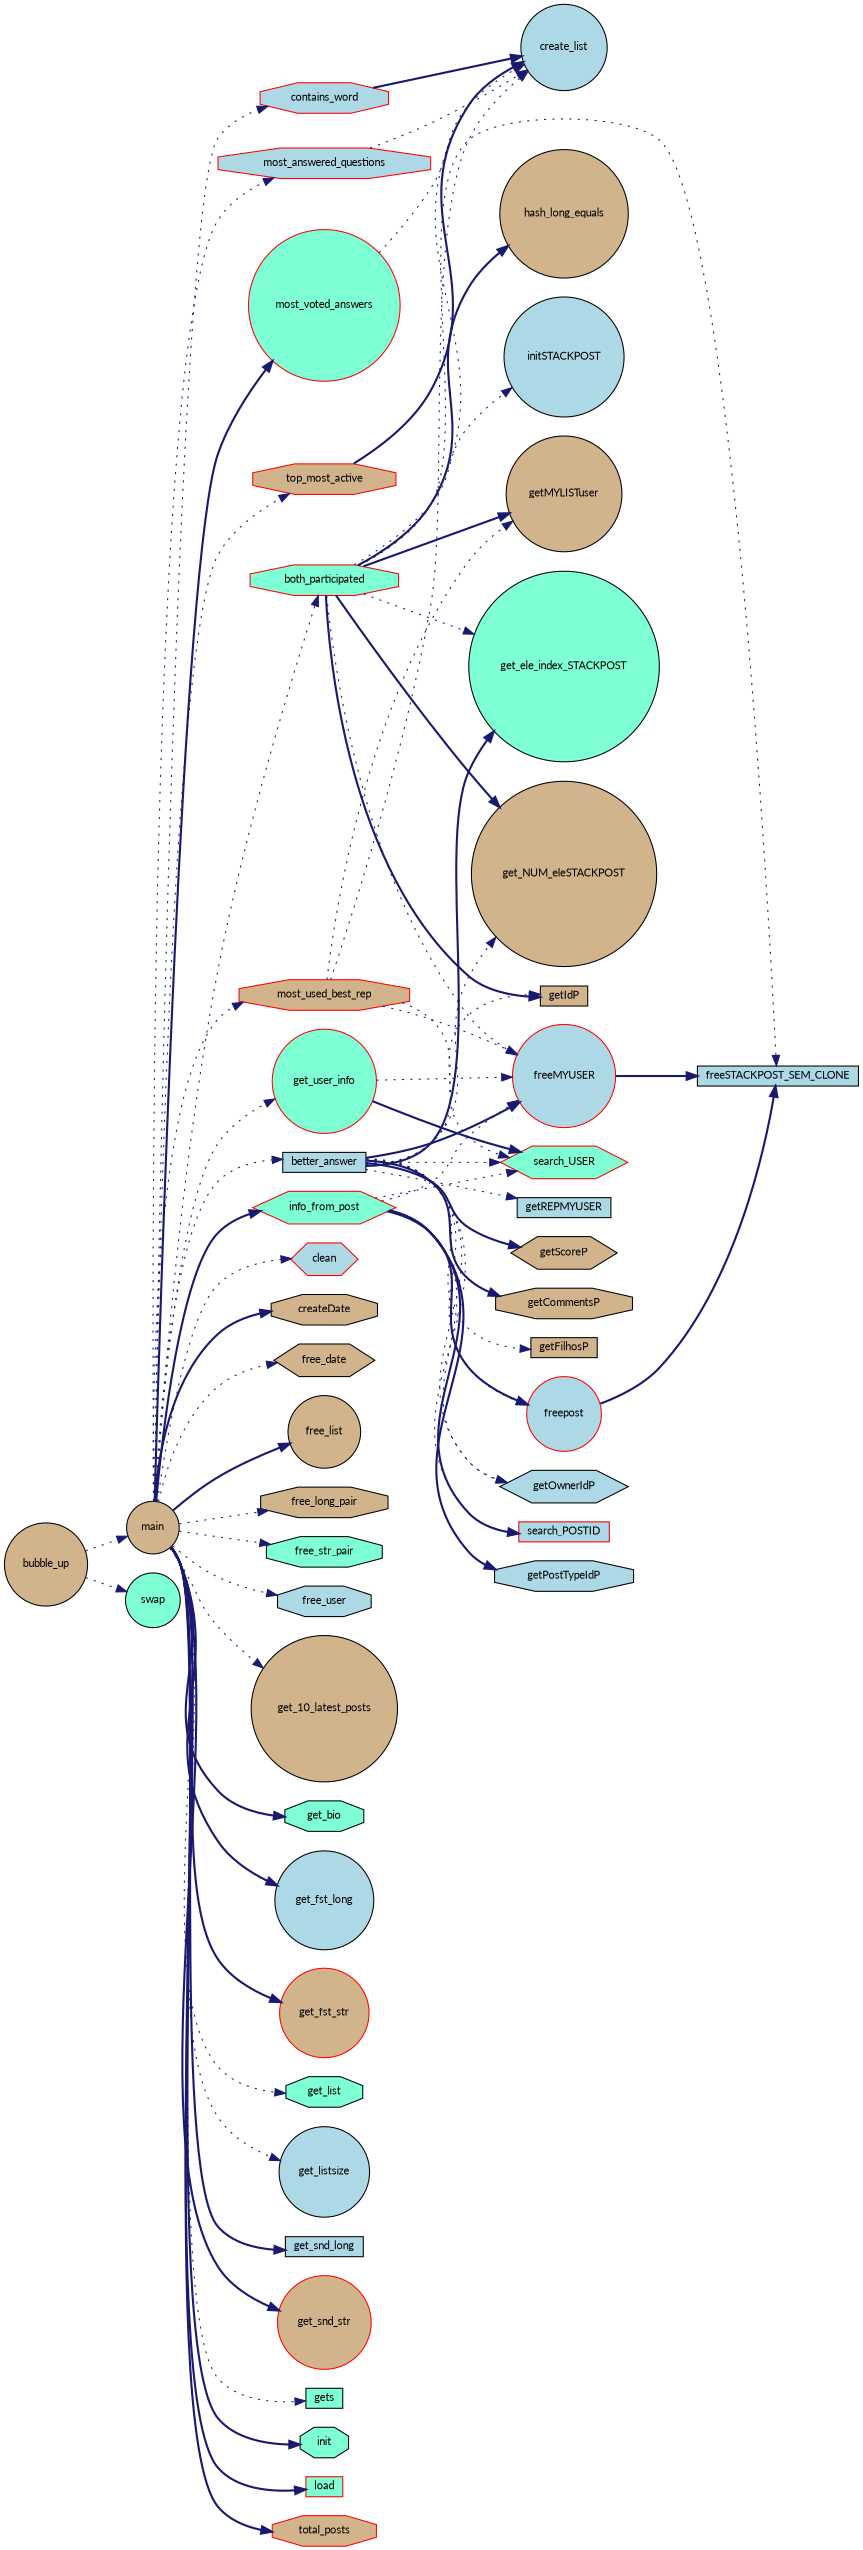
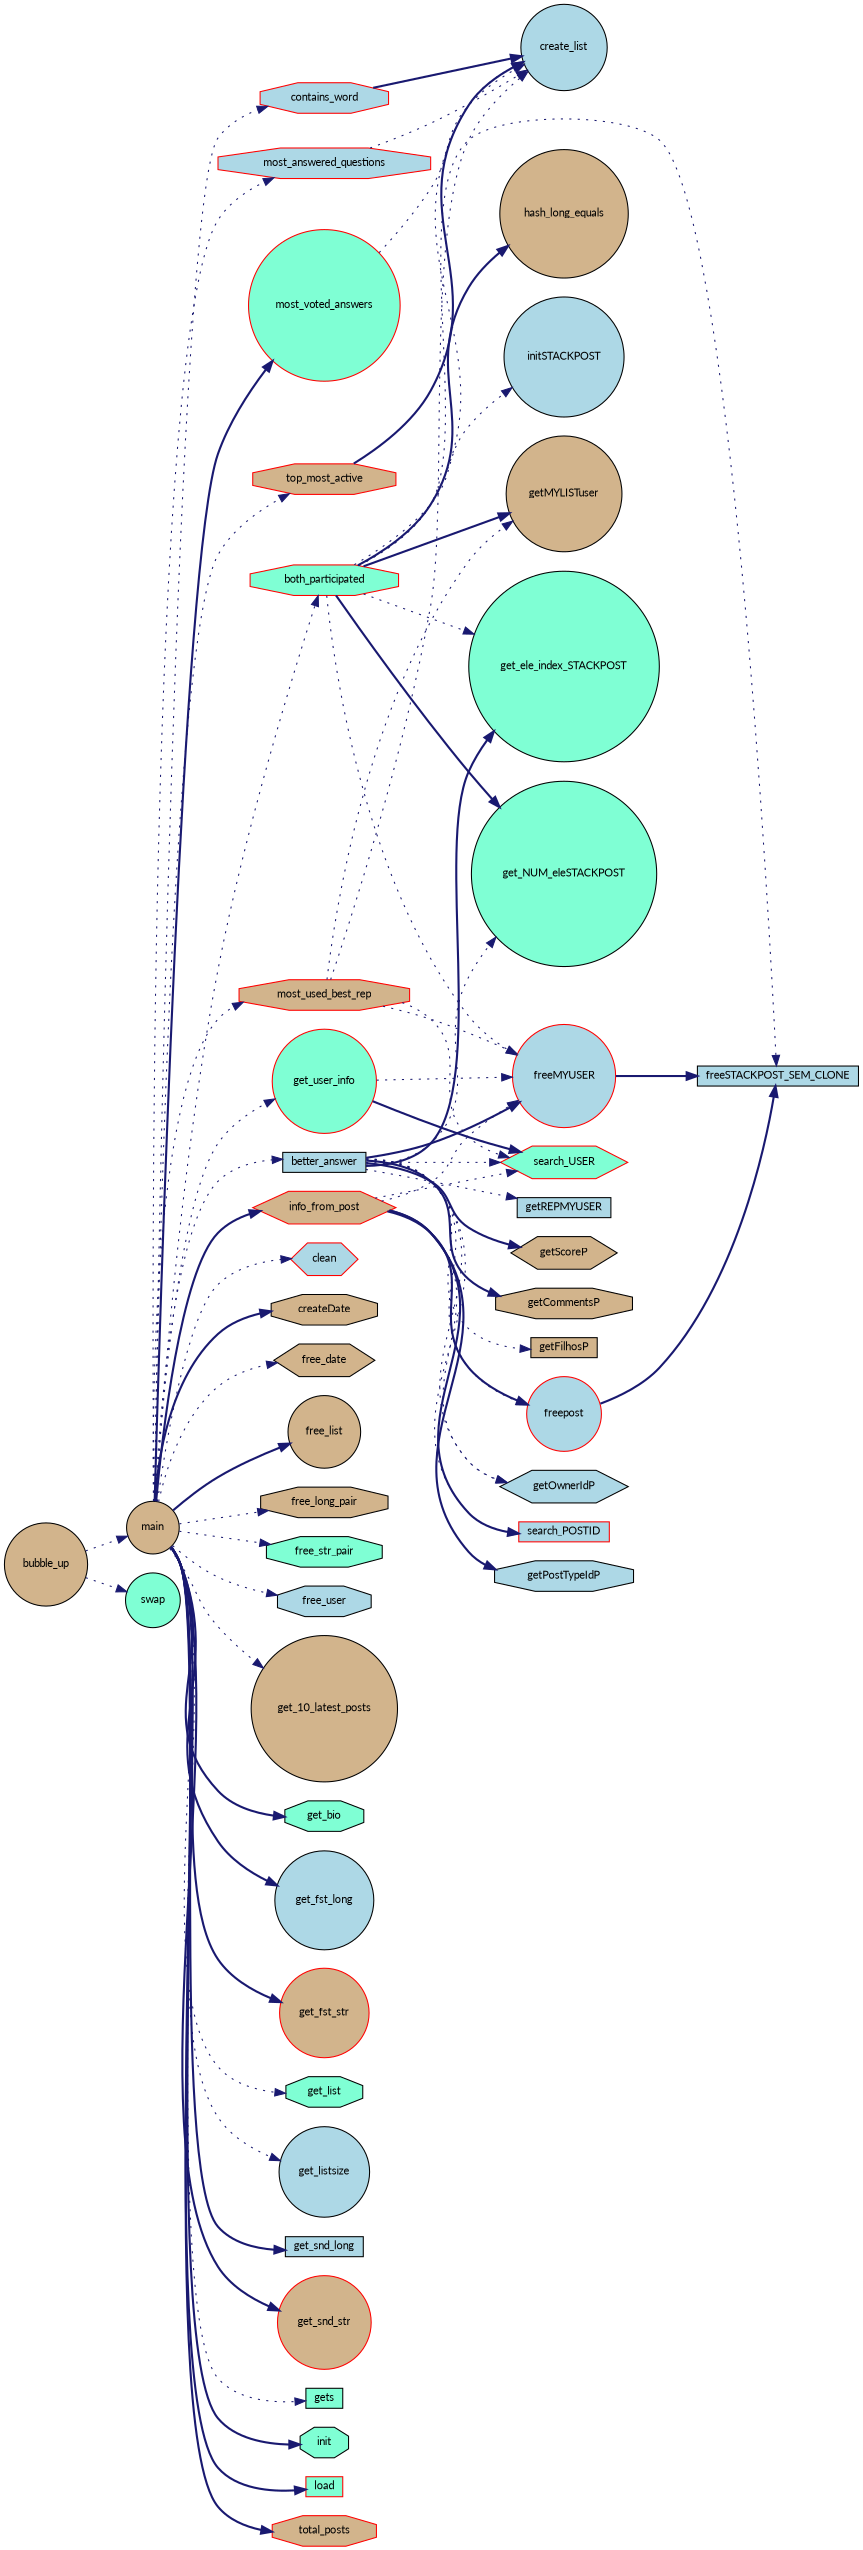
node "get_NUM_eleSTACKPOST": fillcolor tan -> aquamarine
node "getIdP": removed
node "info_from_post": fillcolor aquamarine -> tan
